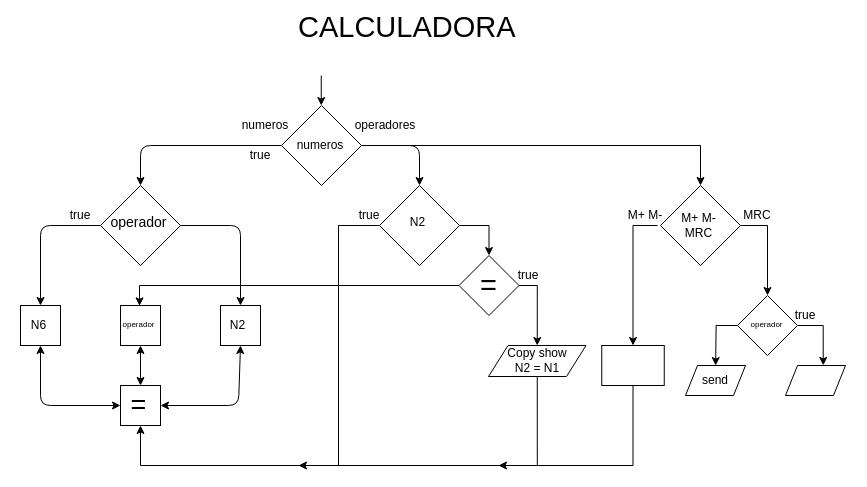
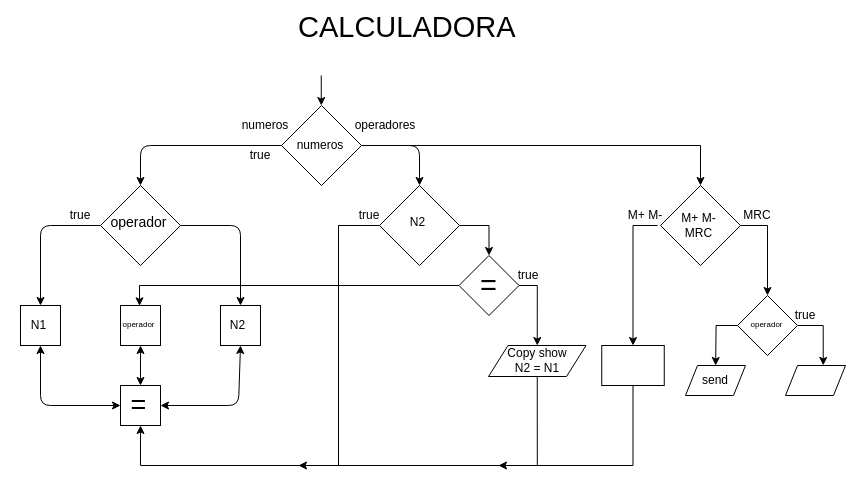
node "N6": label "N6" -> "N1"
